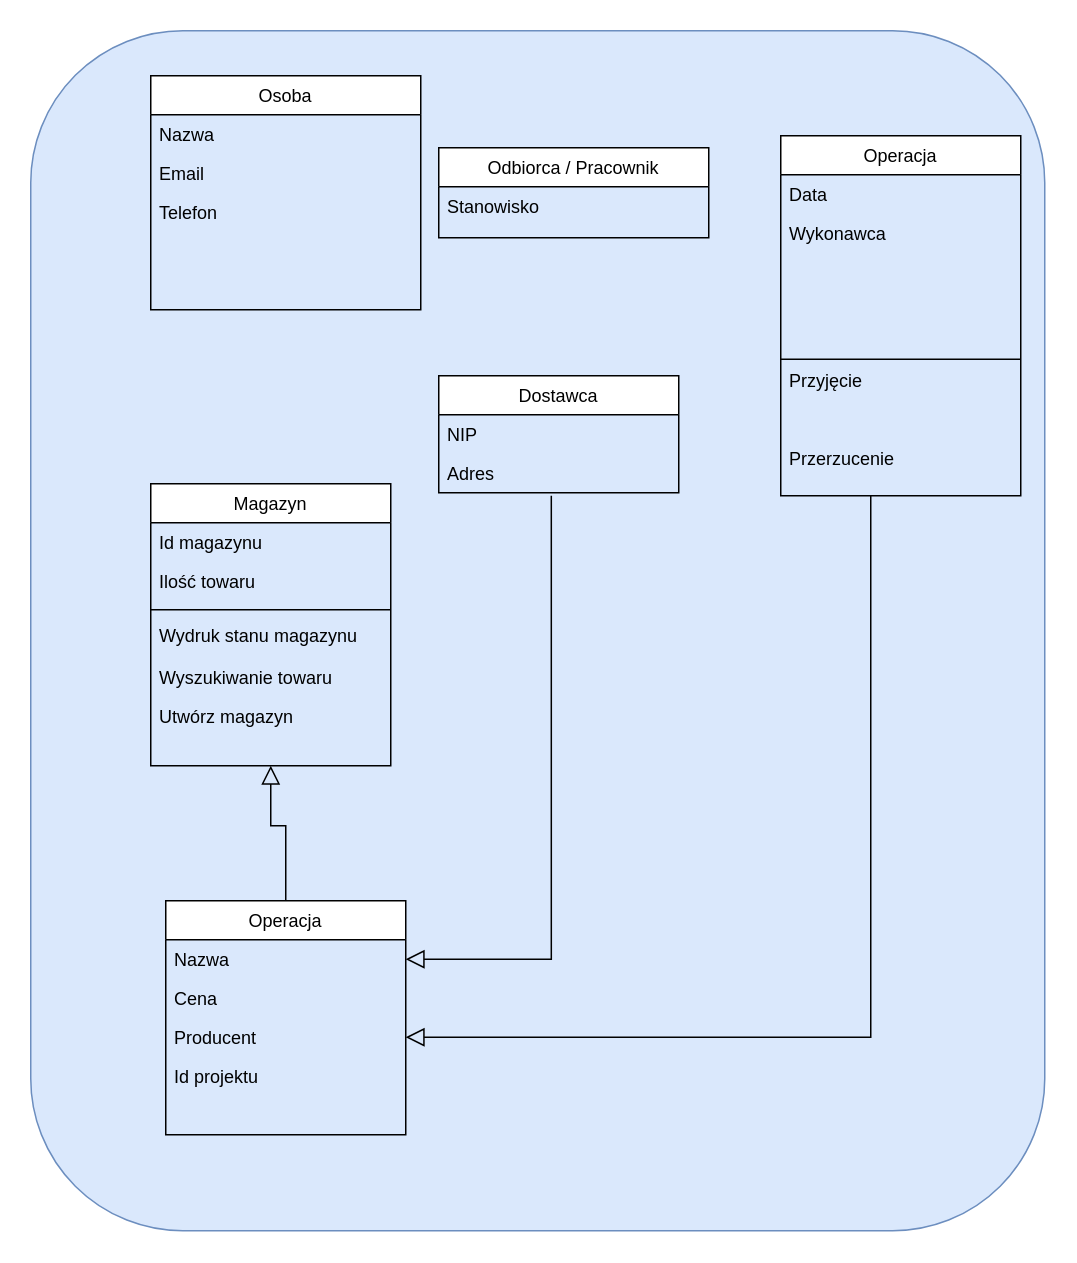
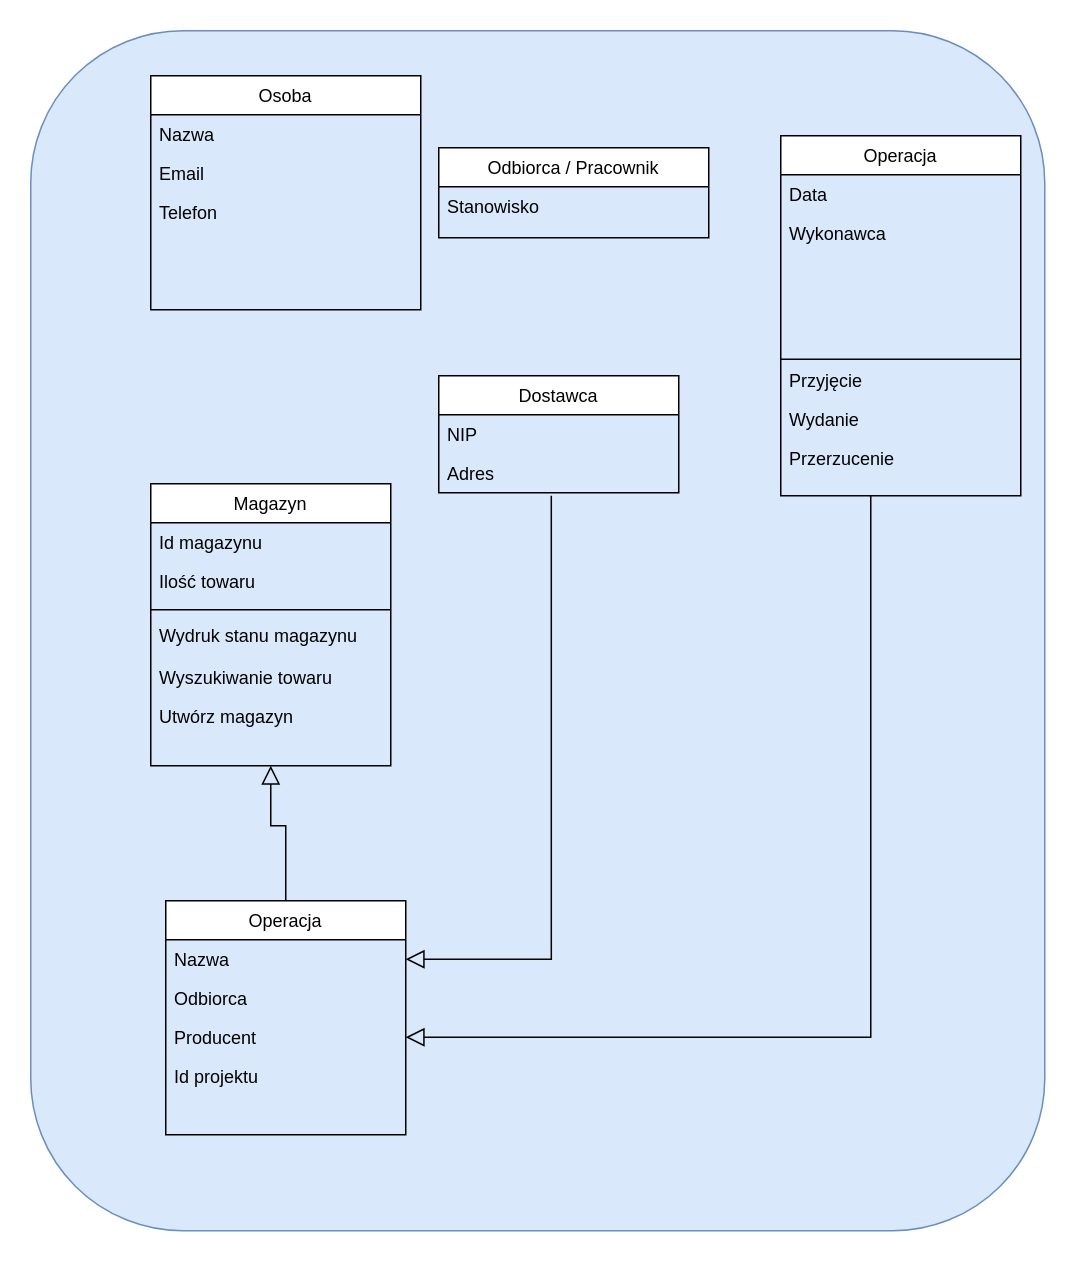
node "Wydanie": added
node "Cena": label "Cena" -> "Odbiorca"
